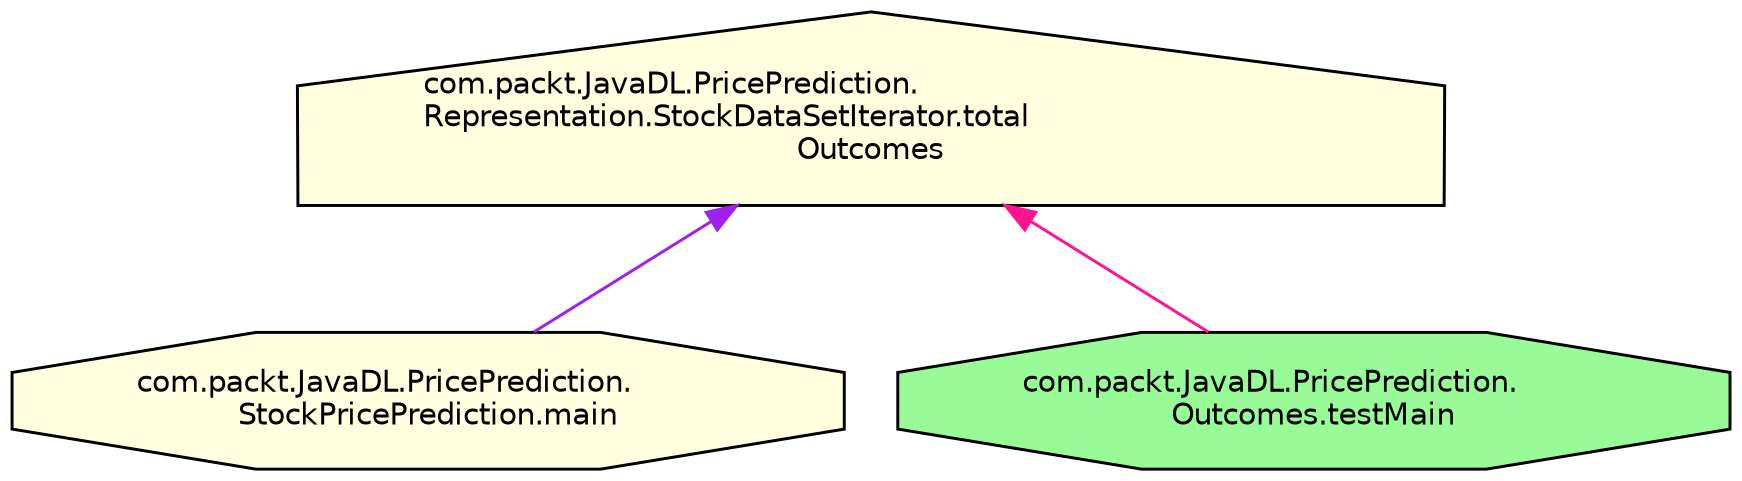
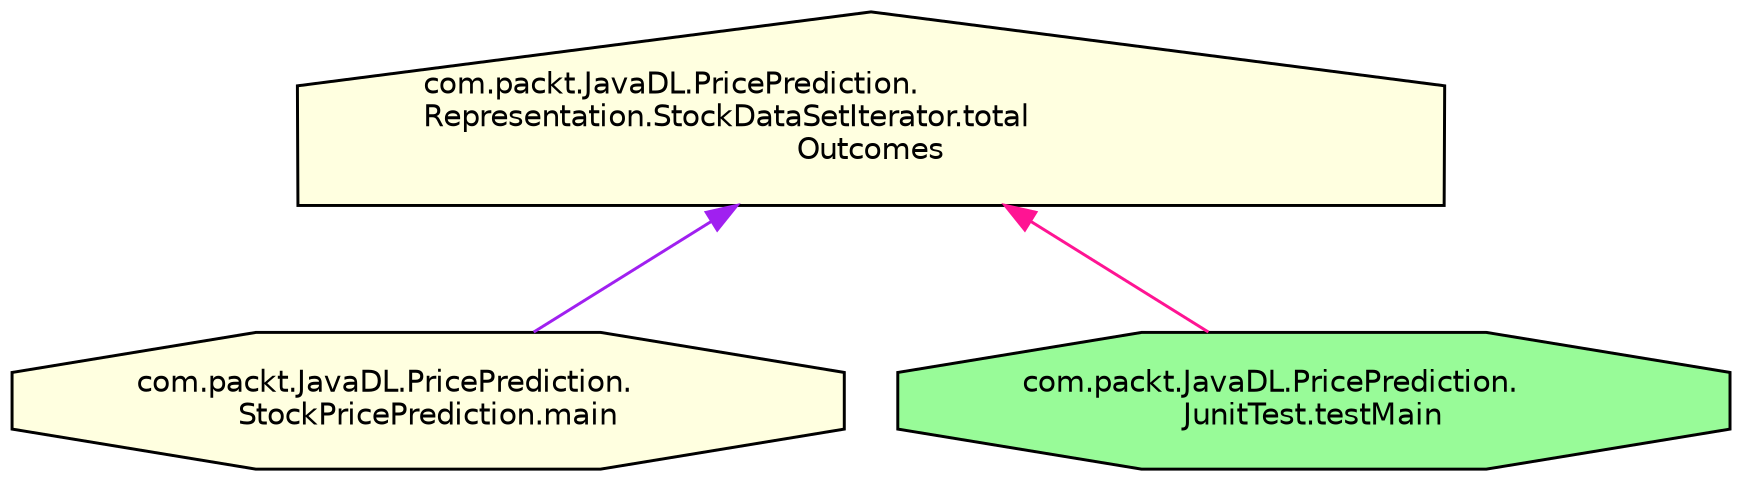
node "com.packt.JavaDL.PricePrediction. Outcomes.testMain": label "com.packt.JavaDL.PricePrediction. Outcomes.testMain" -> "com.packt.JavaDL.PricePrediction. JunitTest.testMain"
